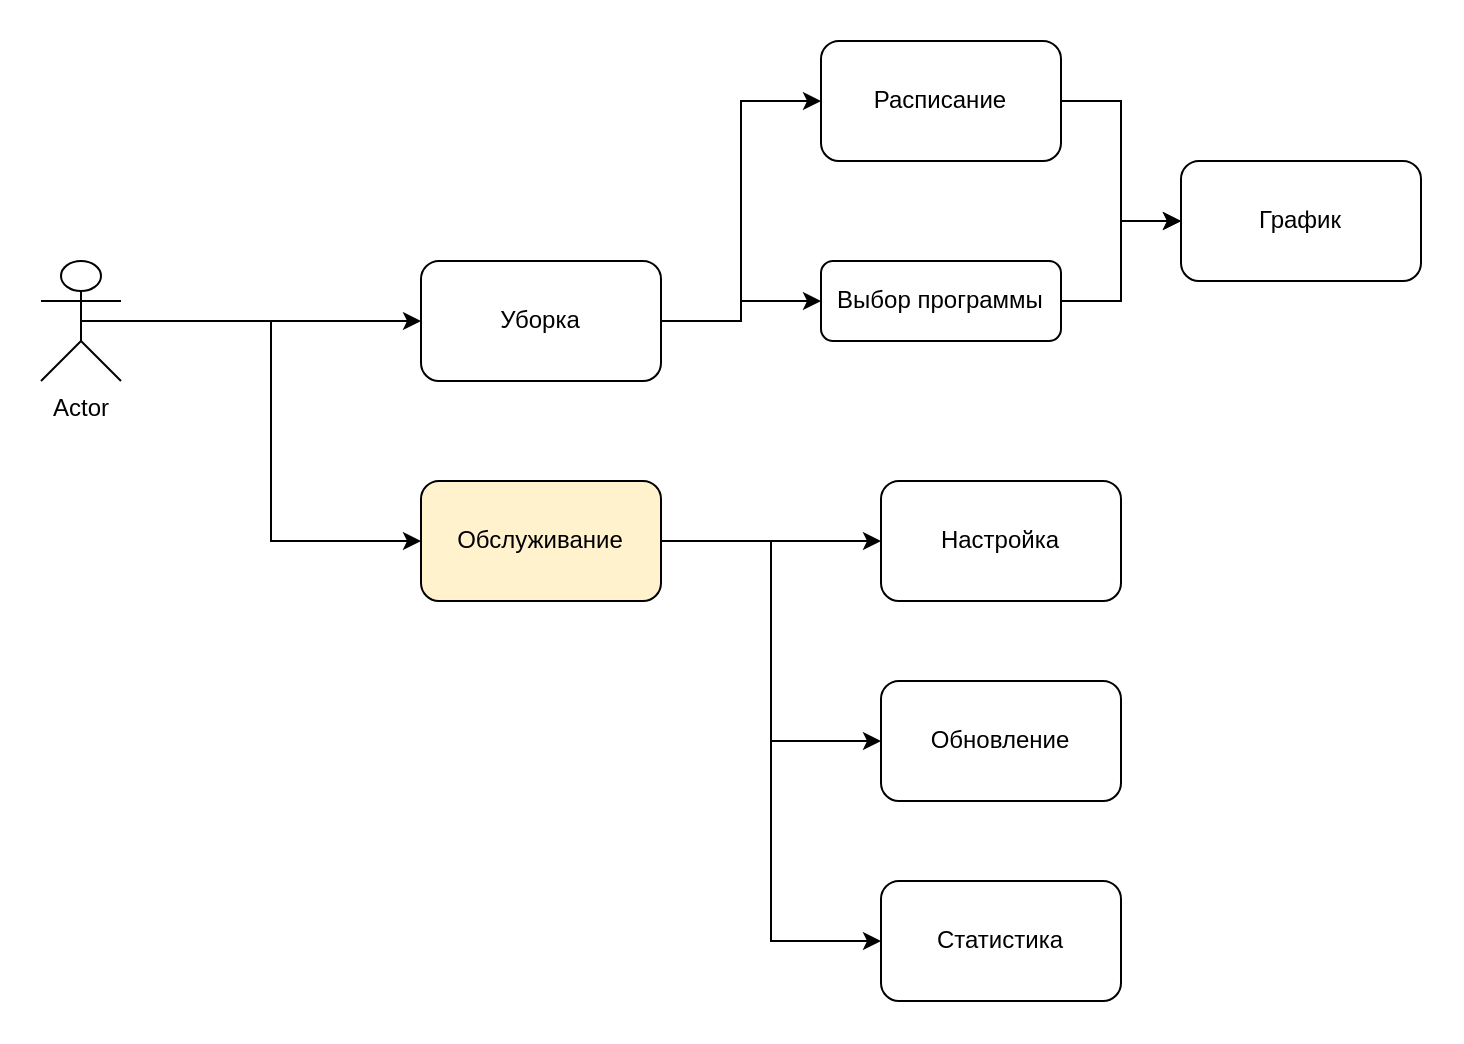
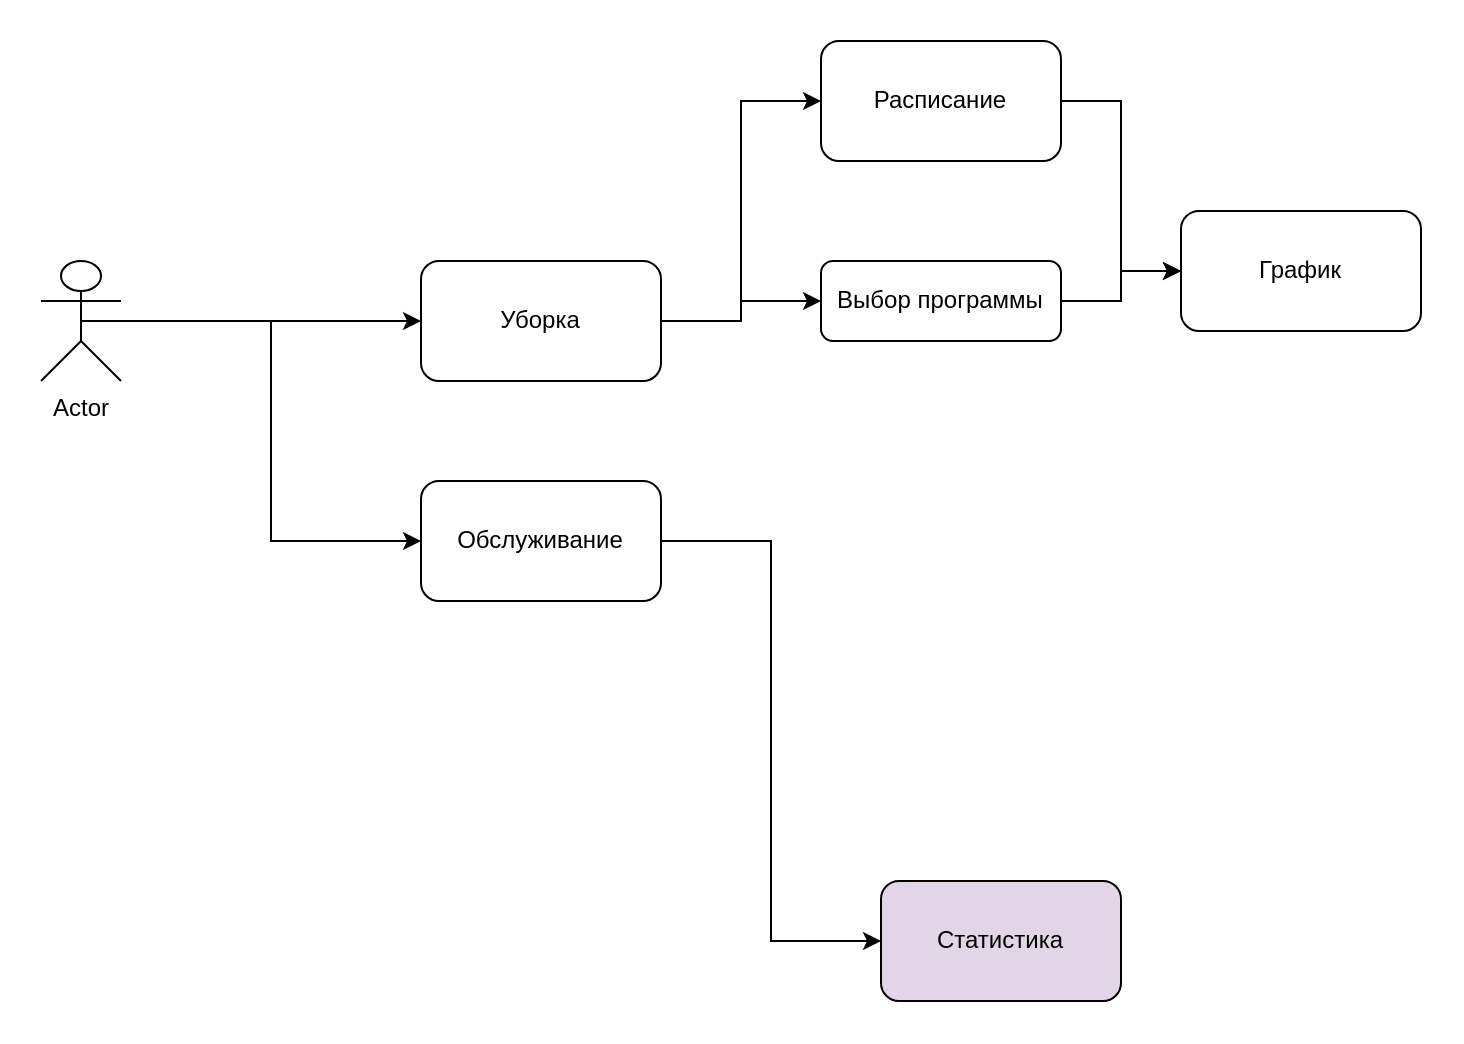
node "График": moved (1301, 221) -> (1301, 271)
node "Обслуживание": fillcolor #fff2cc -> #ffffff
edge "Обслуживание" -> "Настройка": removed
node "Настройка": removed
edge "Обслуживание" -> "Обновление": removed
node "Обновление": removed
node "Статистика": fillcolor #ffffff -> #e1d5e7
